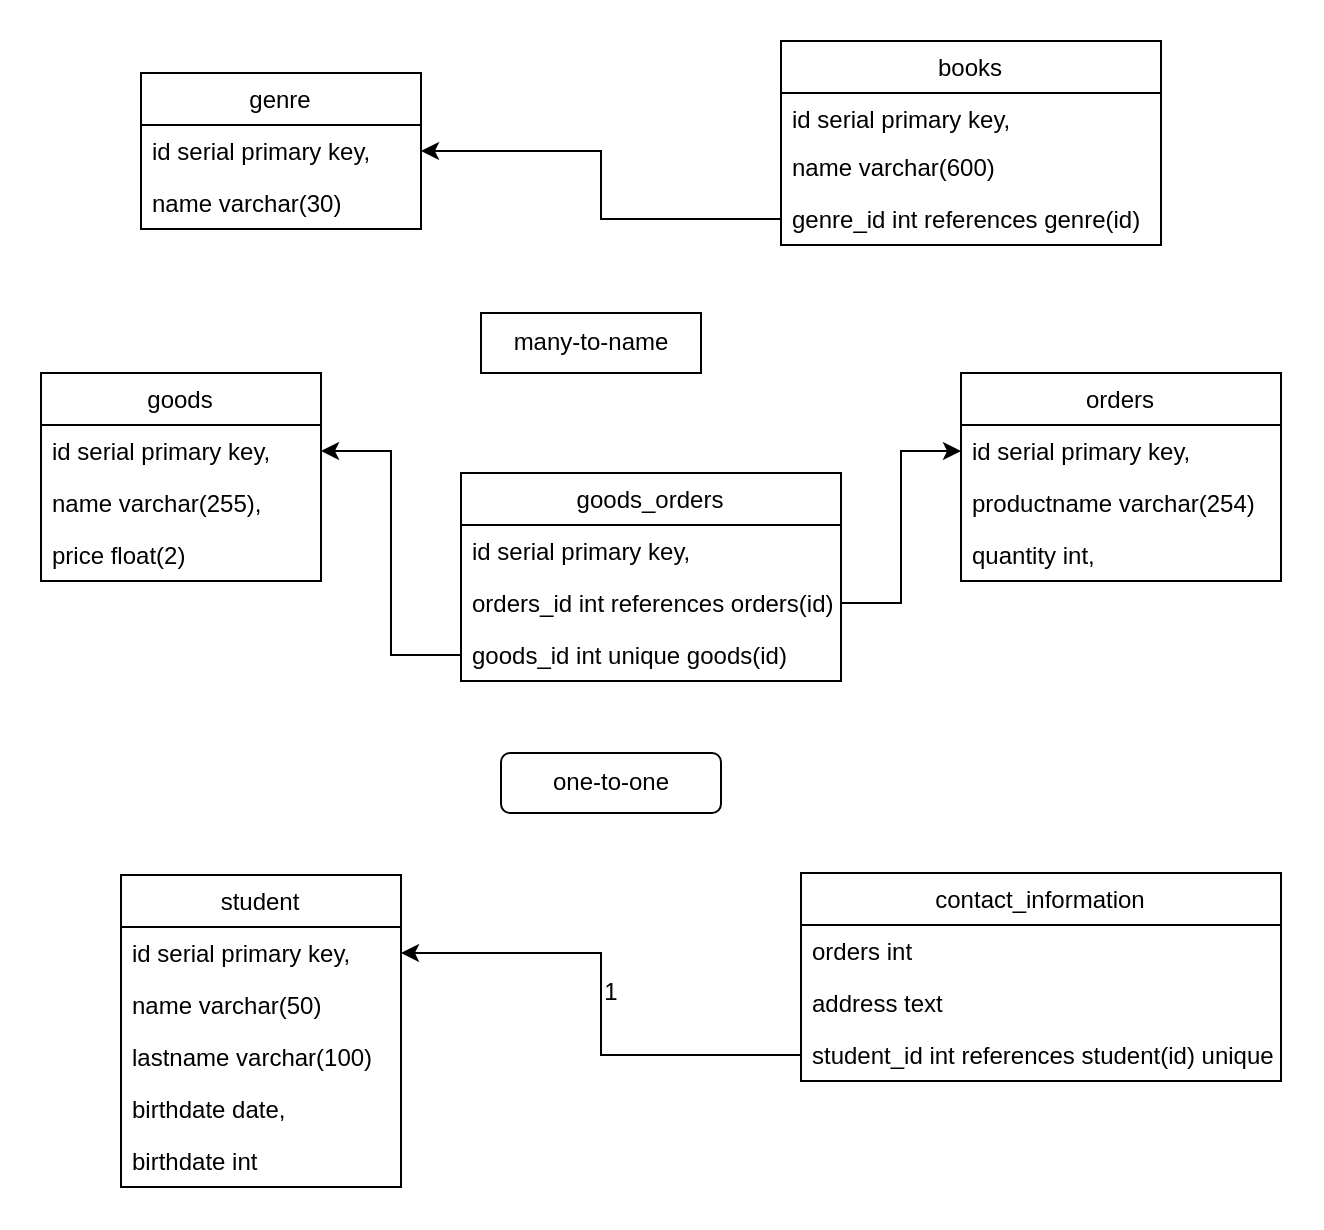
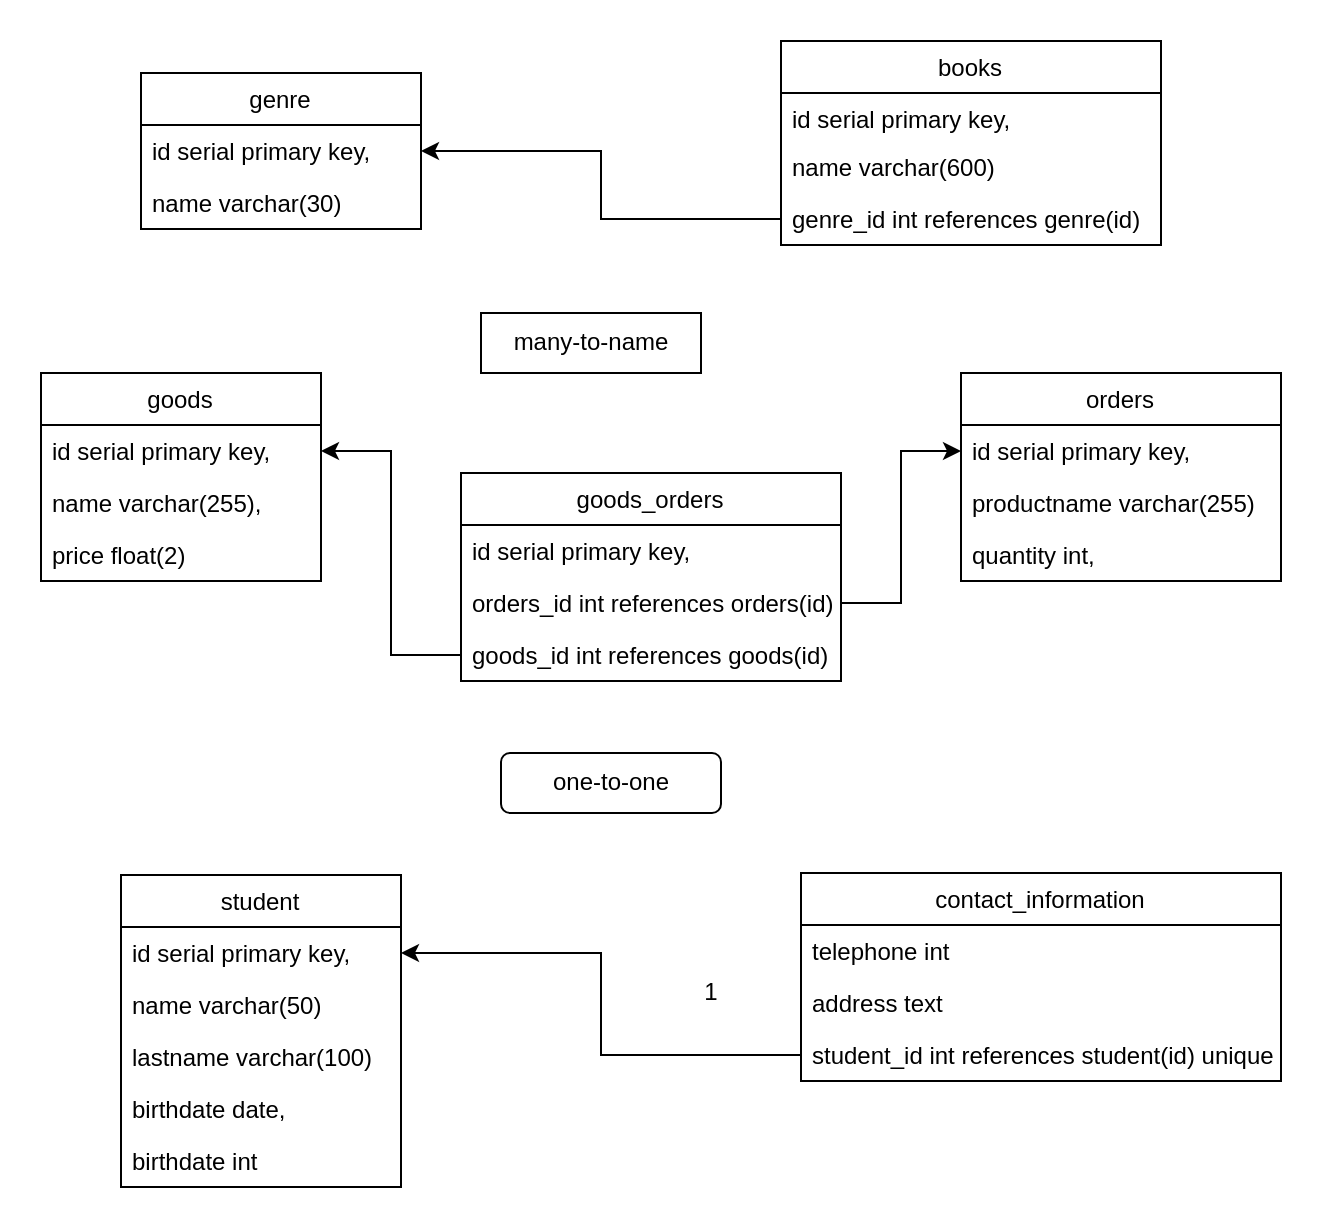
node "productname varchar(254)": label "productname varchar(254)" -> "productname varchar(255)"
node "goods_id int unique goods(id)": label "goods_id int unique goods(id)" -> "goods_id int references goods(id)"
node "orders int": label "orders int" -> "telephone int"
node "1": moved (611, 993) -> (711, 993)
